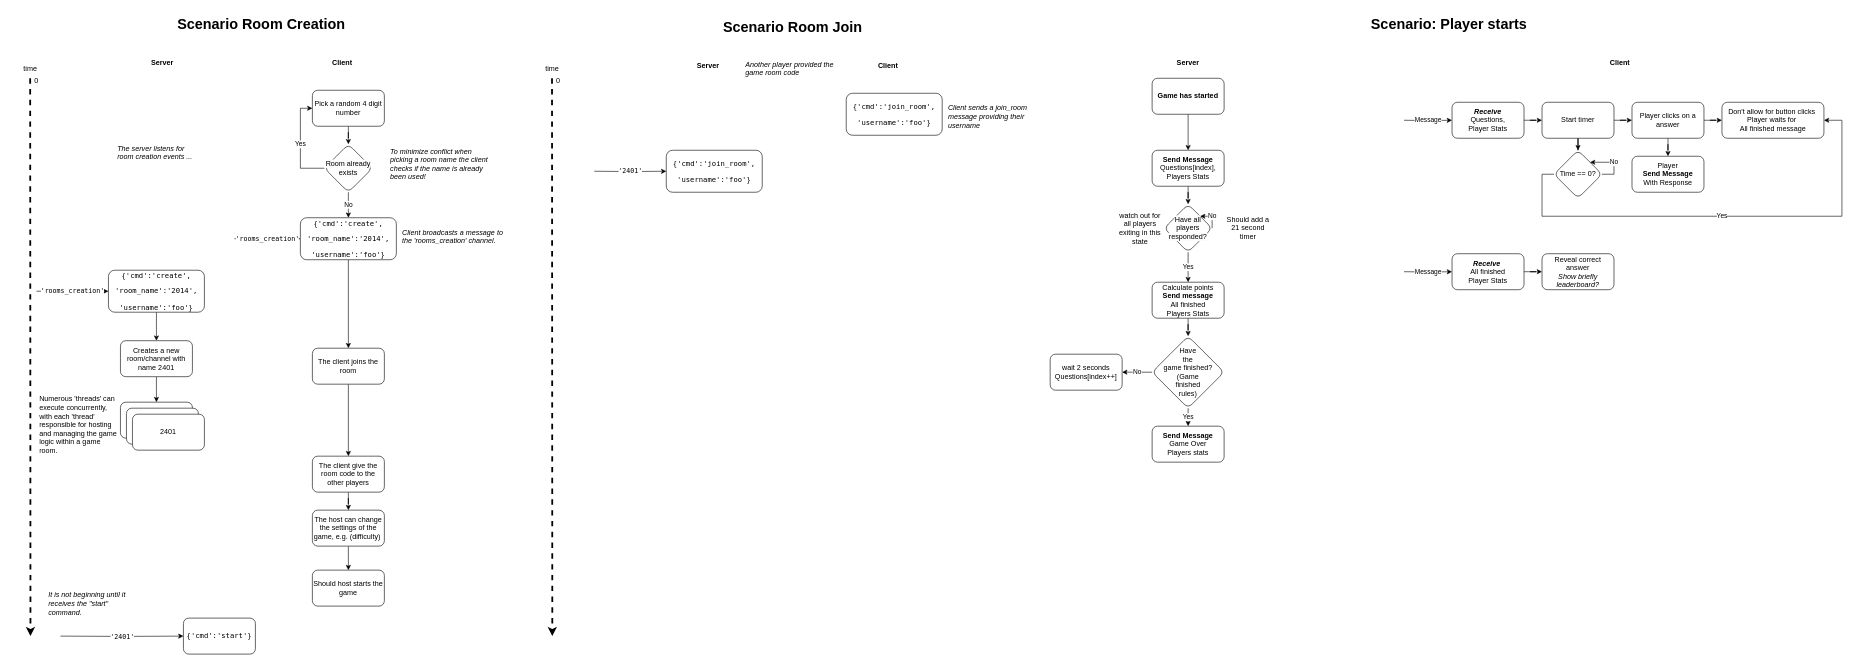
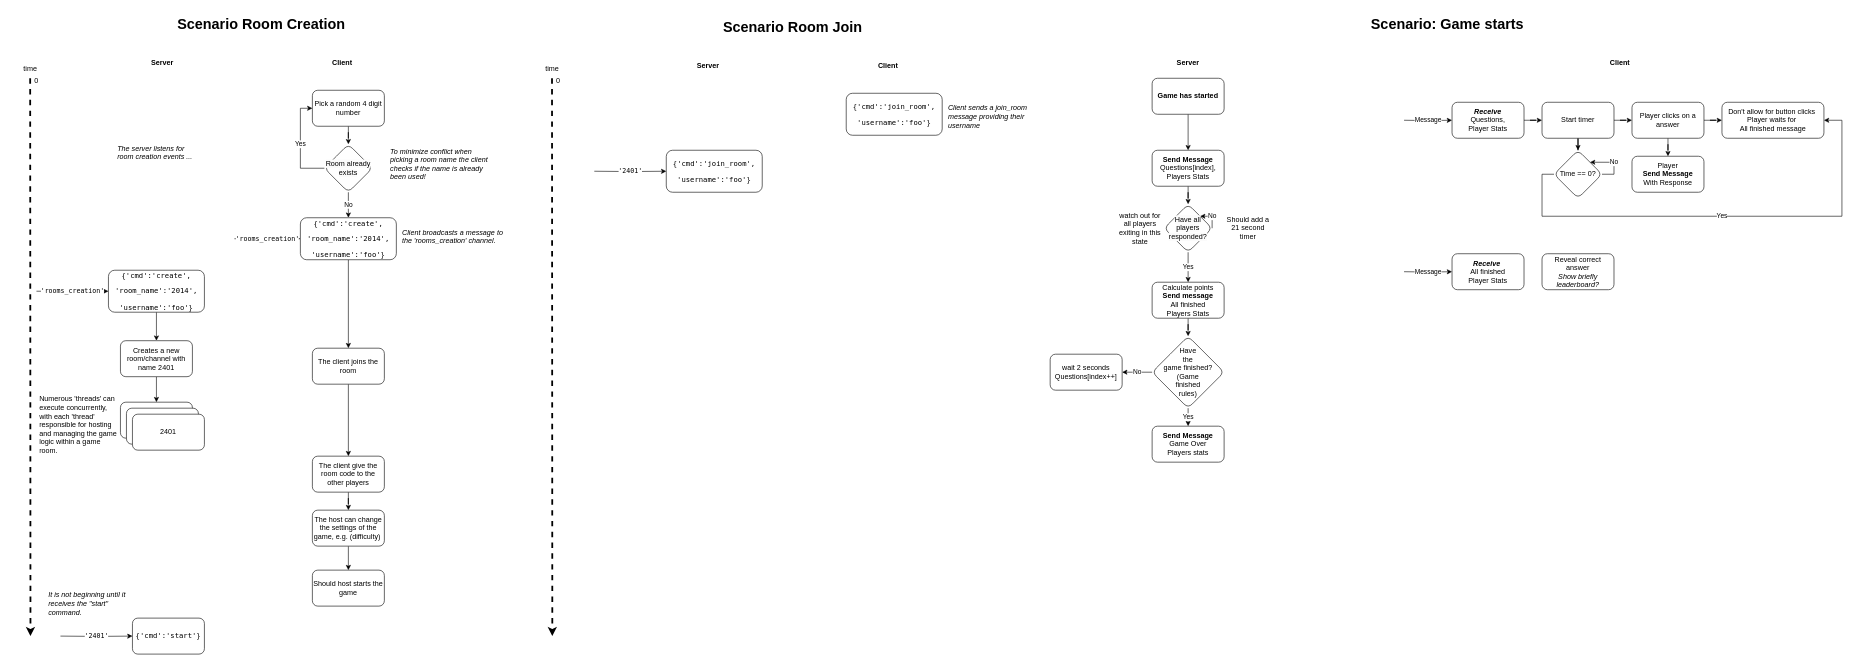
node "Scenario: Player starts": label "Scenario: Player starts" -> "Scenario: Game starts"
node "Another player provided the game room code": removed
edge "Receive All finished Player Stats" -> "Reveal correct answer Show briefly leaderboard?": removed
node "{'cmd':'start'}": moved (219, 636) -> (168, 636)
